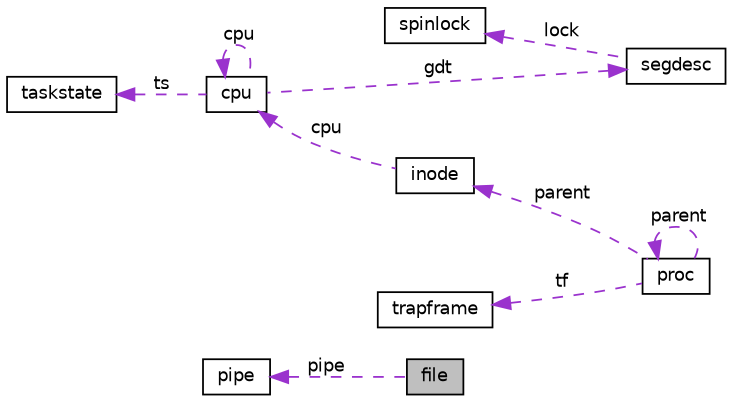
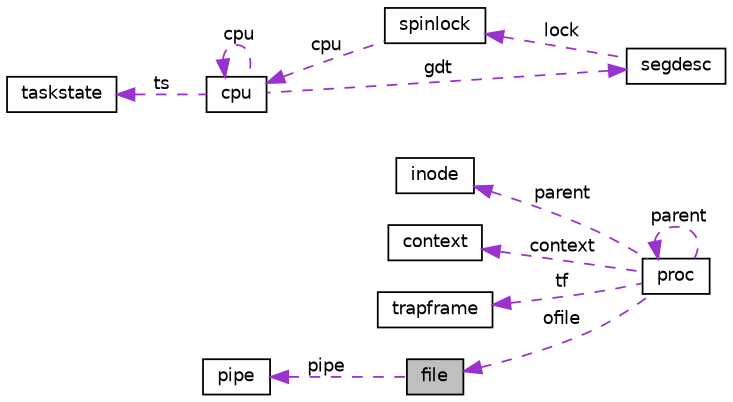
edge "inode" -> "cpu": now "spinlock" -> "cpu"
node "context": added
edge "proc" -> "file": added, label "ofile"
